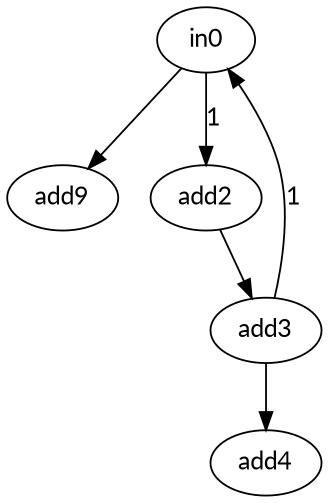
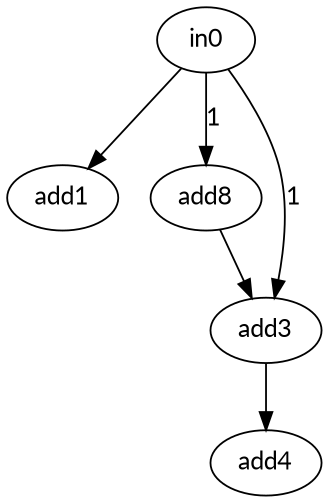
edge "add3" -> "in0": reversed
node "add9": label "add9" -> "add1"
node "add2": label "add2" -> "add8"
